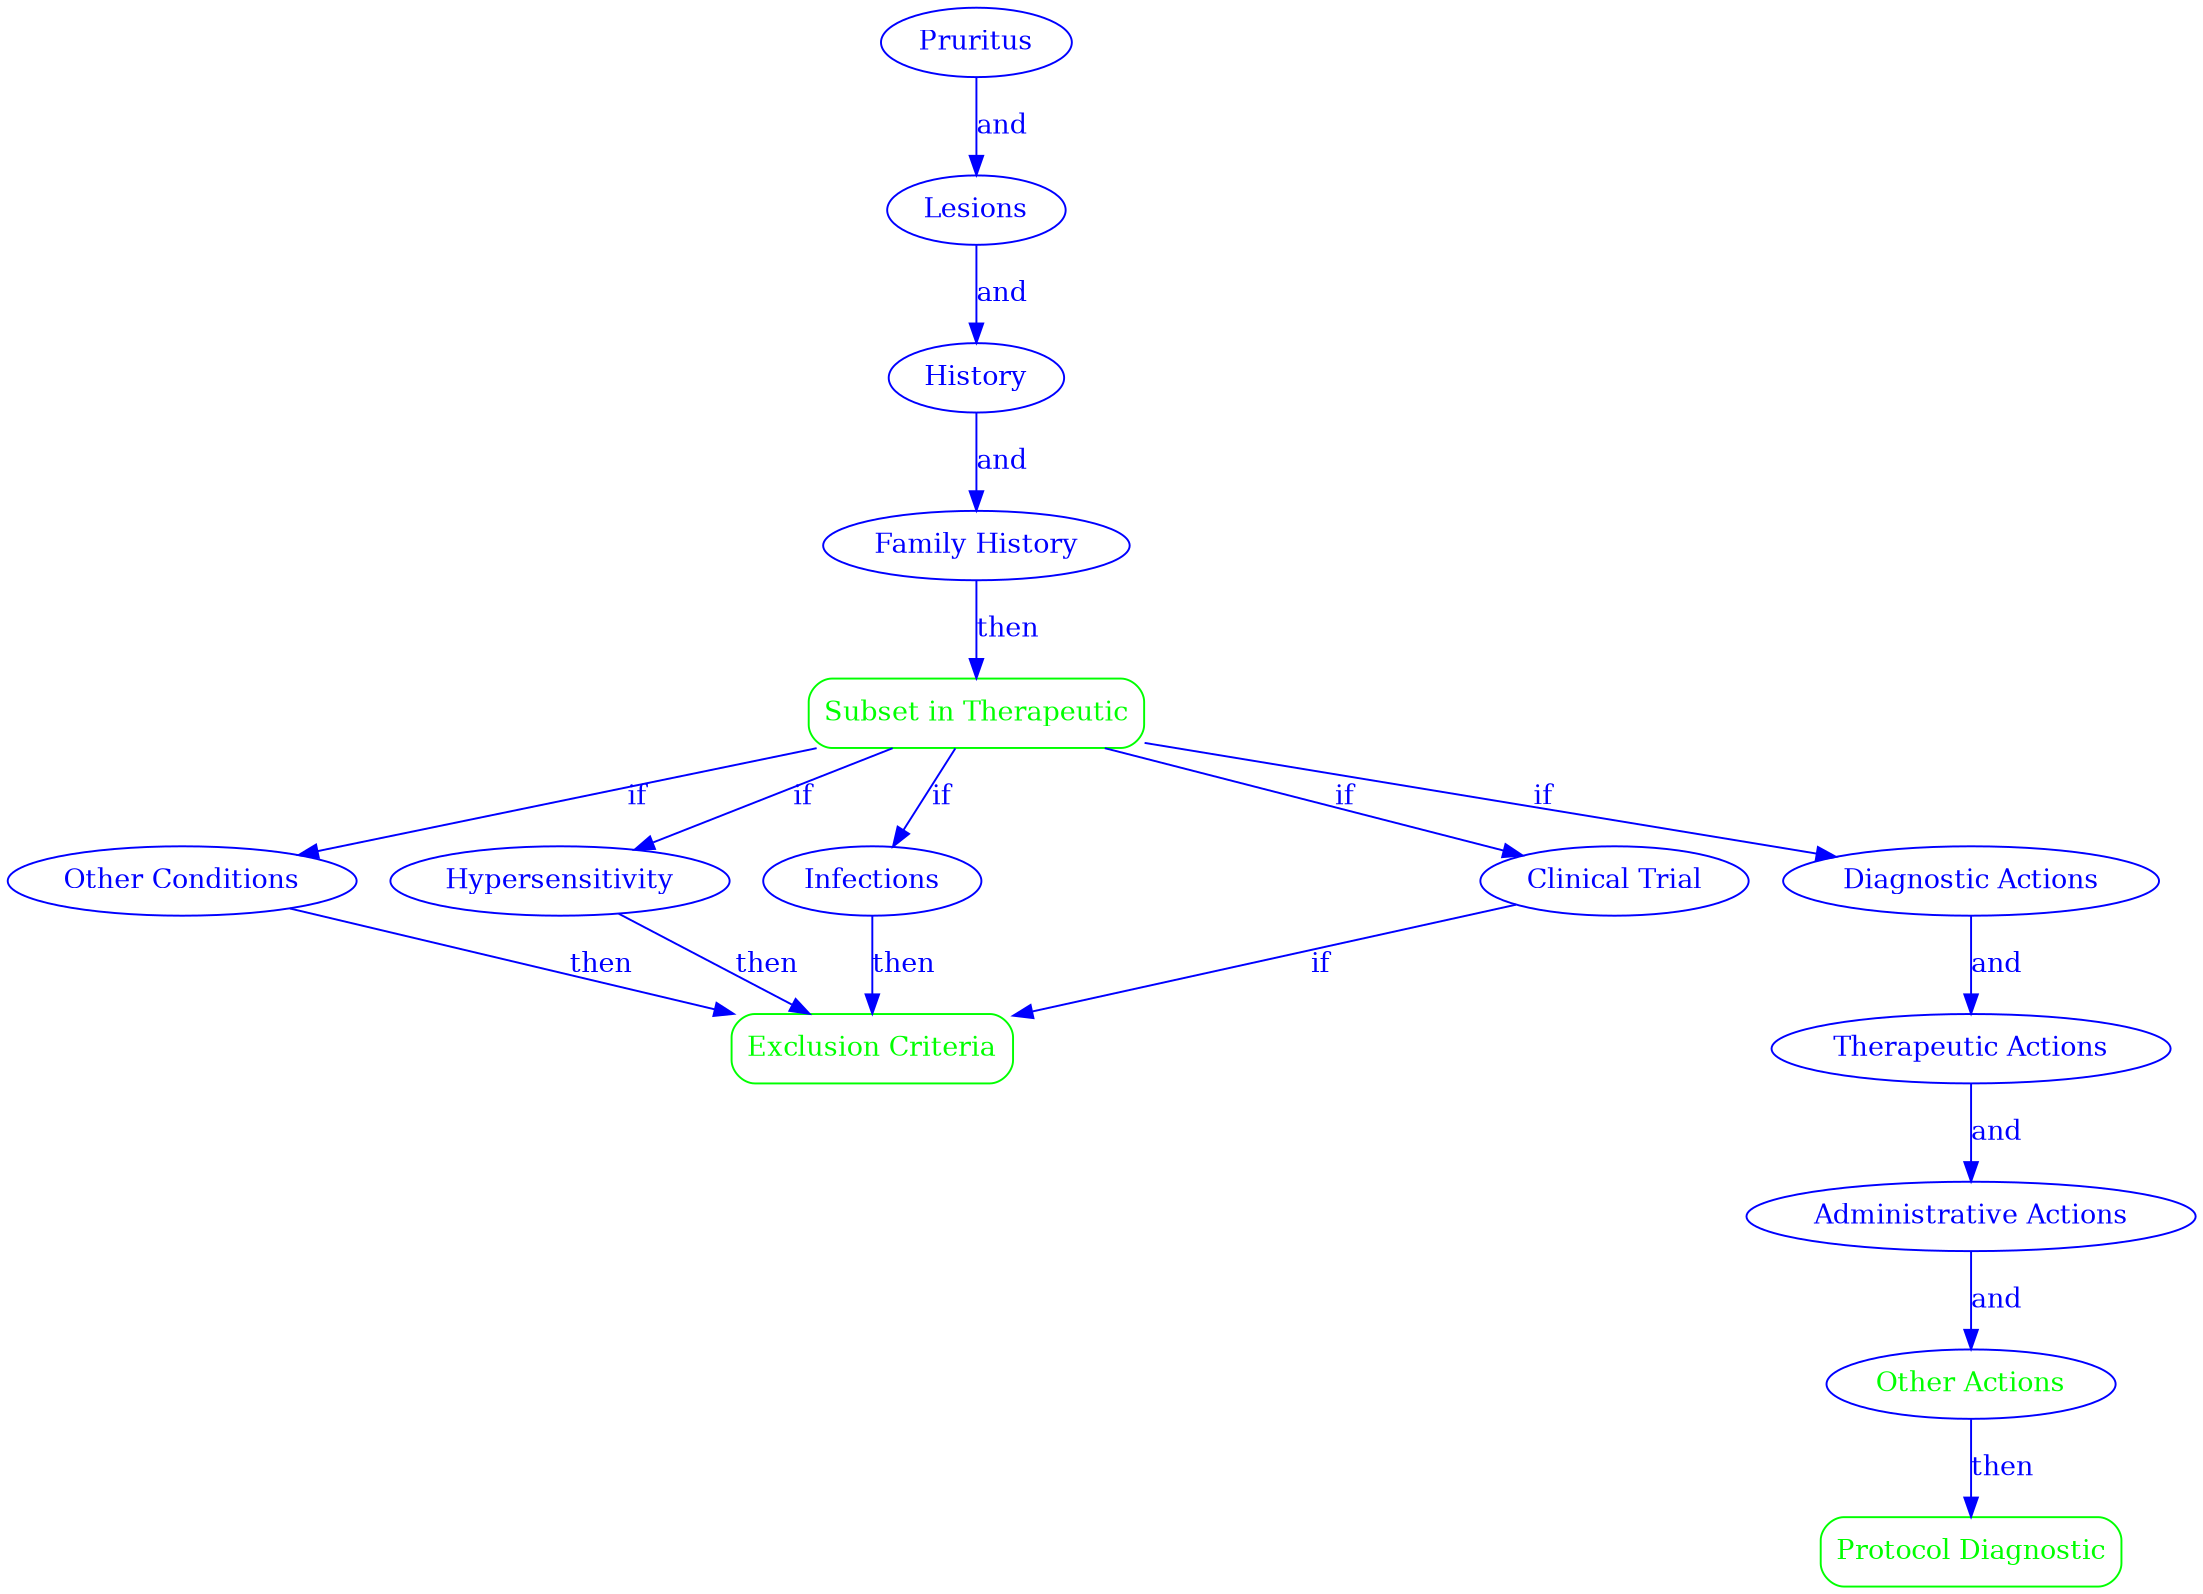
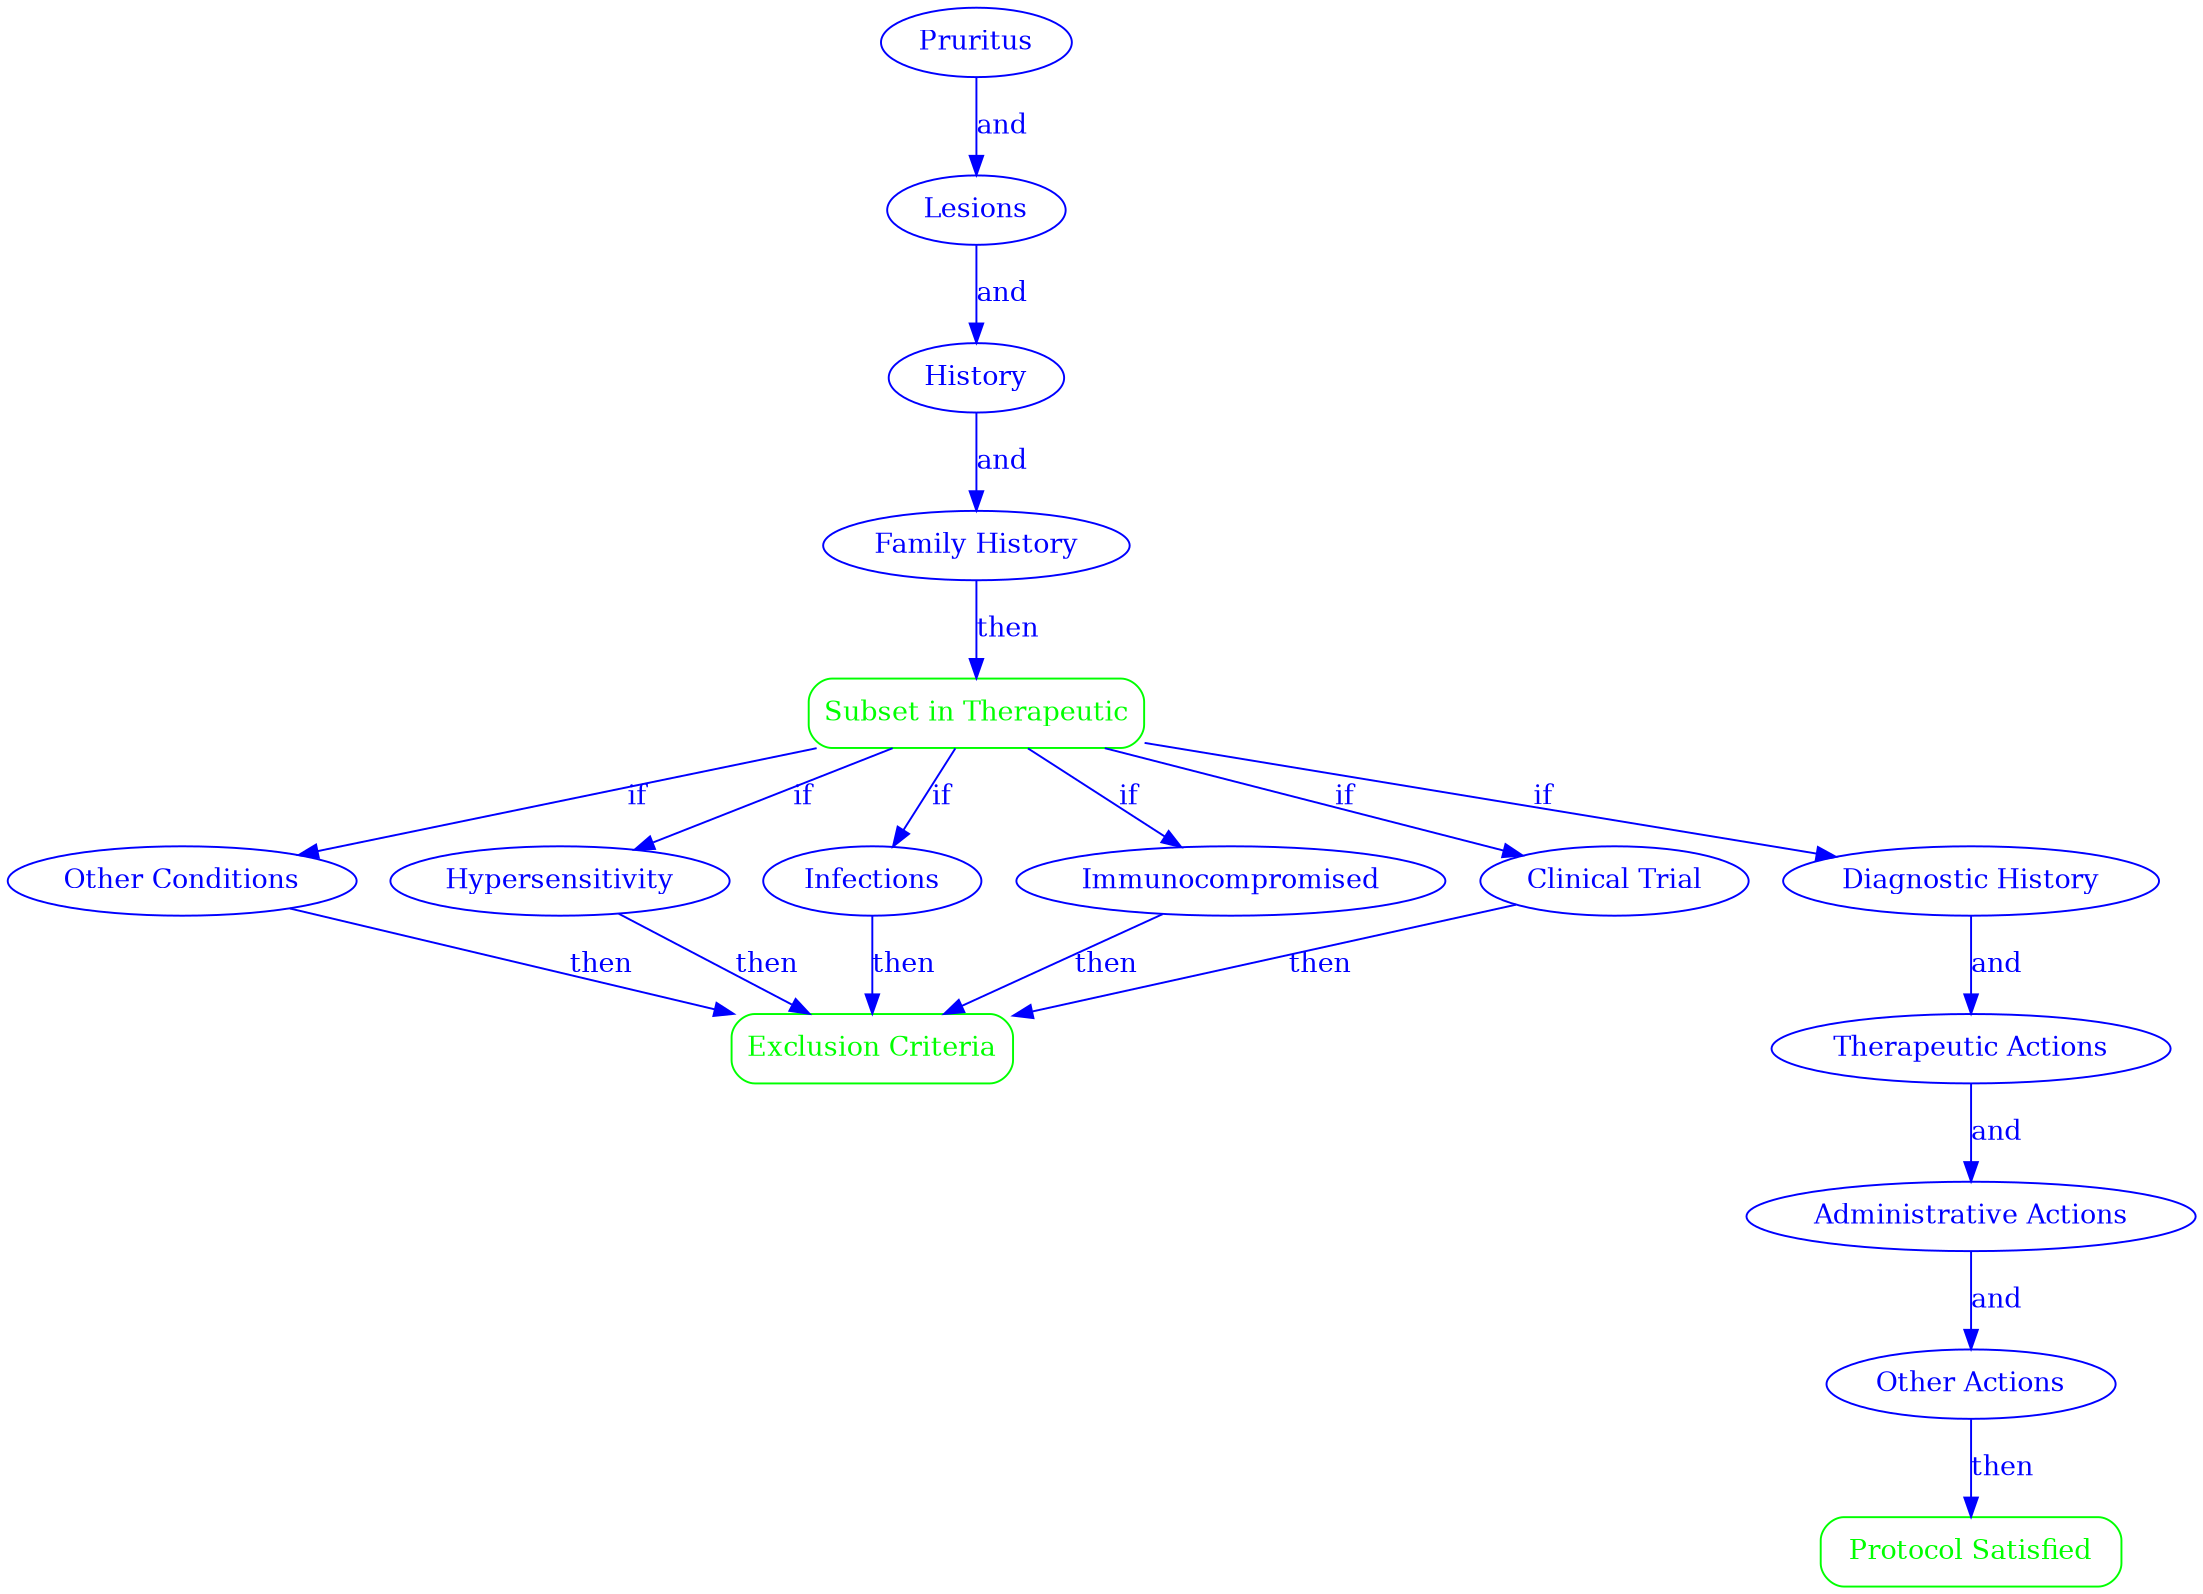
node "Immunocompromised": added
node "Diagnostic Actions": label "Diagnostic Actions" -> "Diagnostic History"
edge "Clinical Trial" -> "Exclusion Criteria": label "if" -> "then"
node "Other Actions": fontcolor green -> blue
node "Protocol Diagnostic": label "Protocol Diagnostic" -> "Protocol Satisfied"
